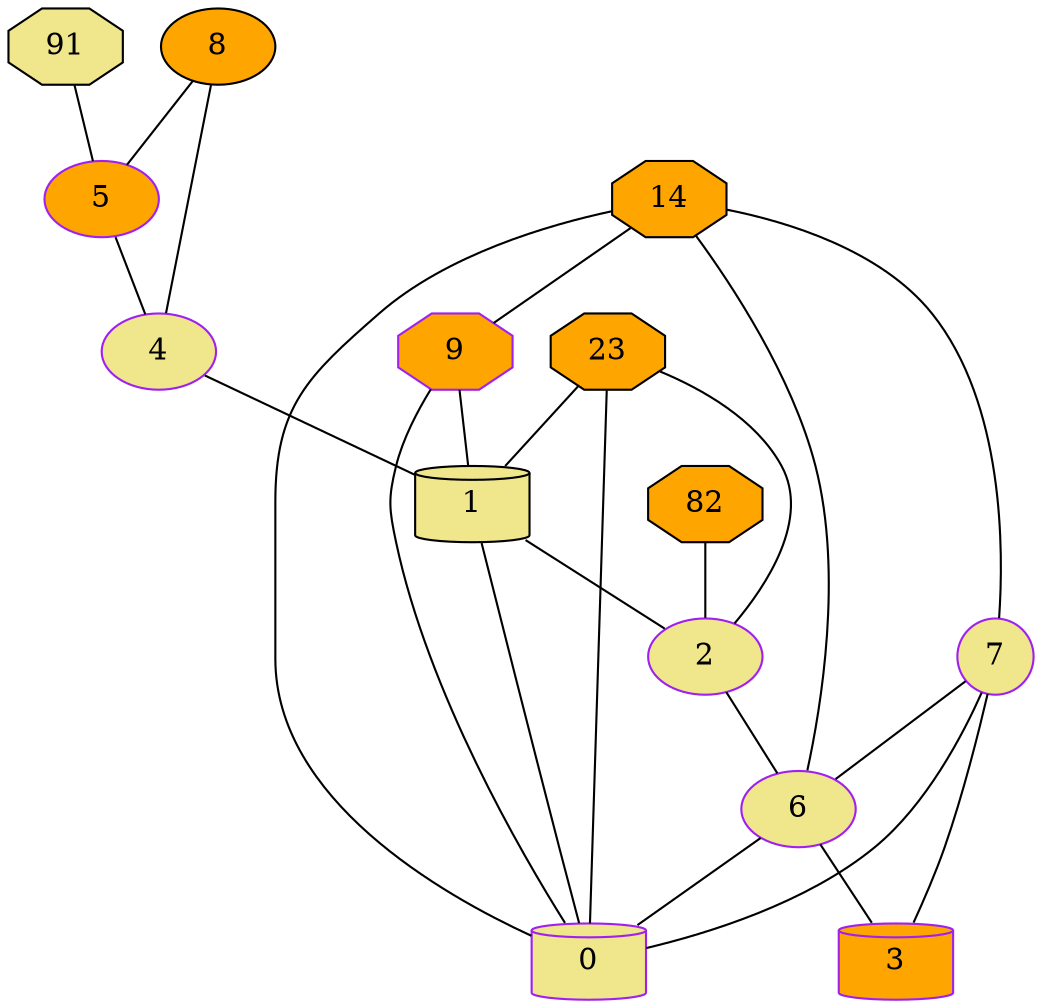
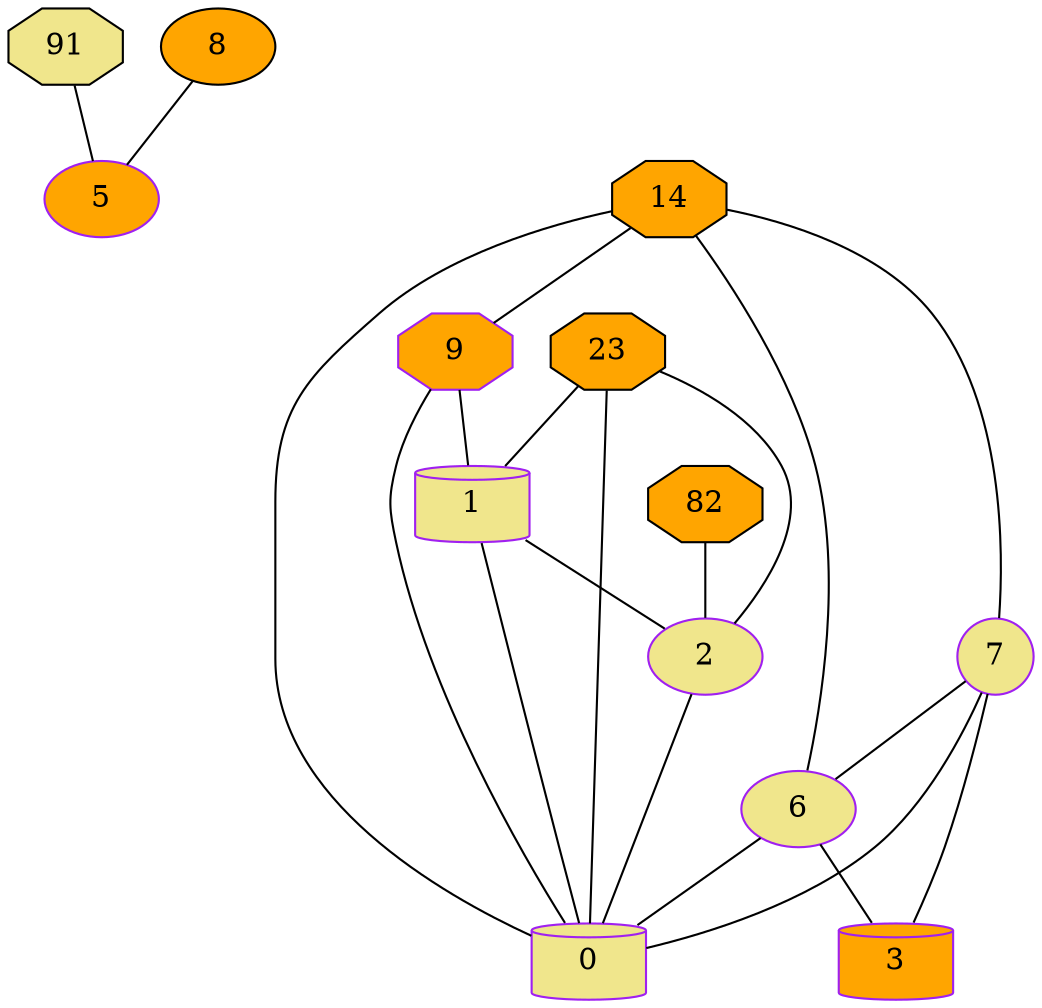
node "4": removed
node "1": color black -> purple
edge "6" -> "2": now "0" -> "2"
